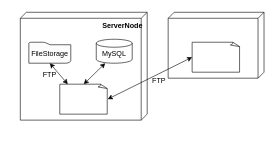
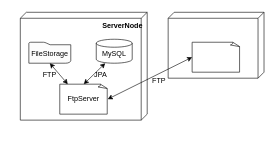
node "JPA": added
node "FtpServer": added
